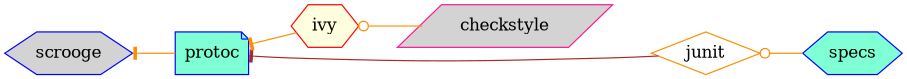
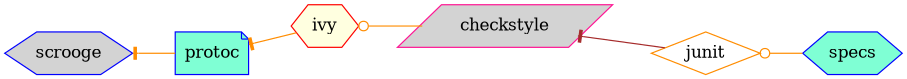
edge "junit" -> "protoc": now "junit" -> "checkstyle"
